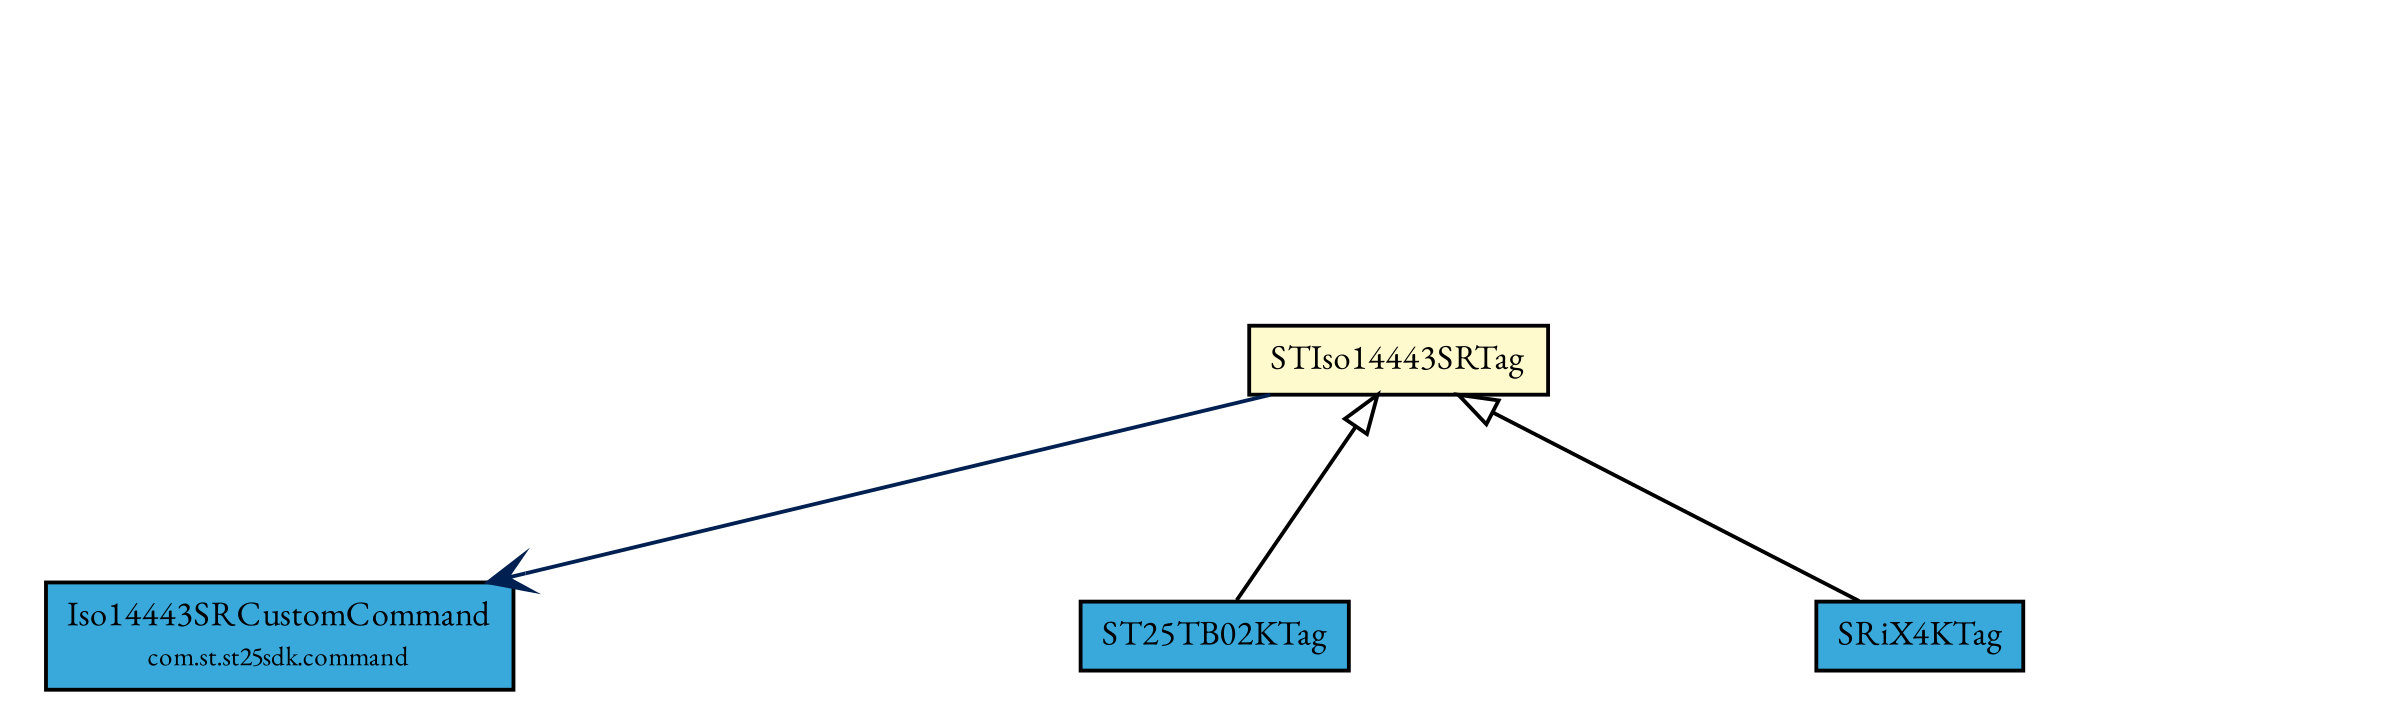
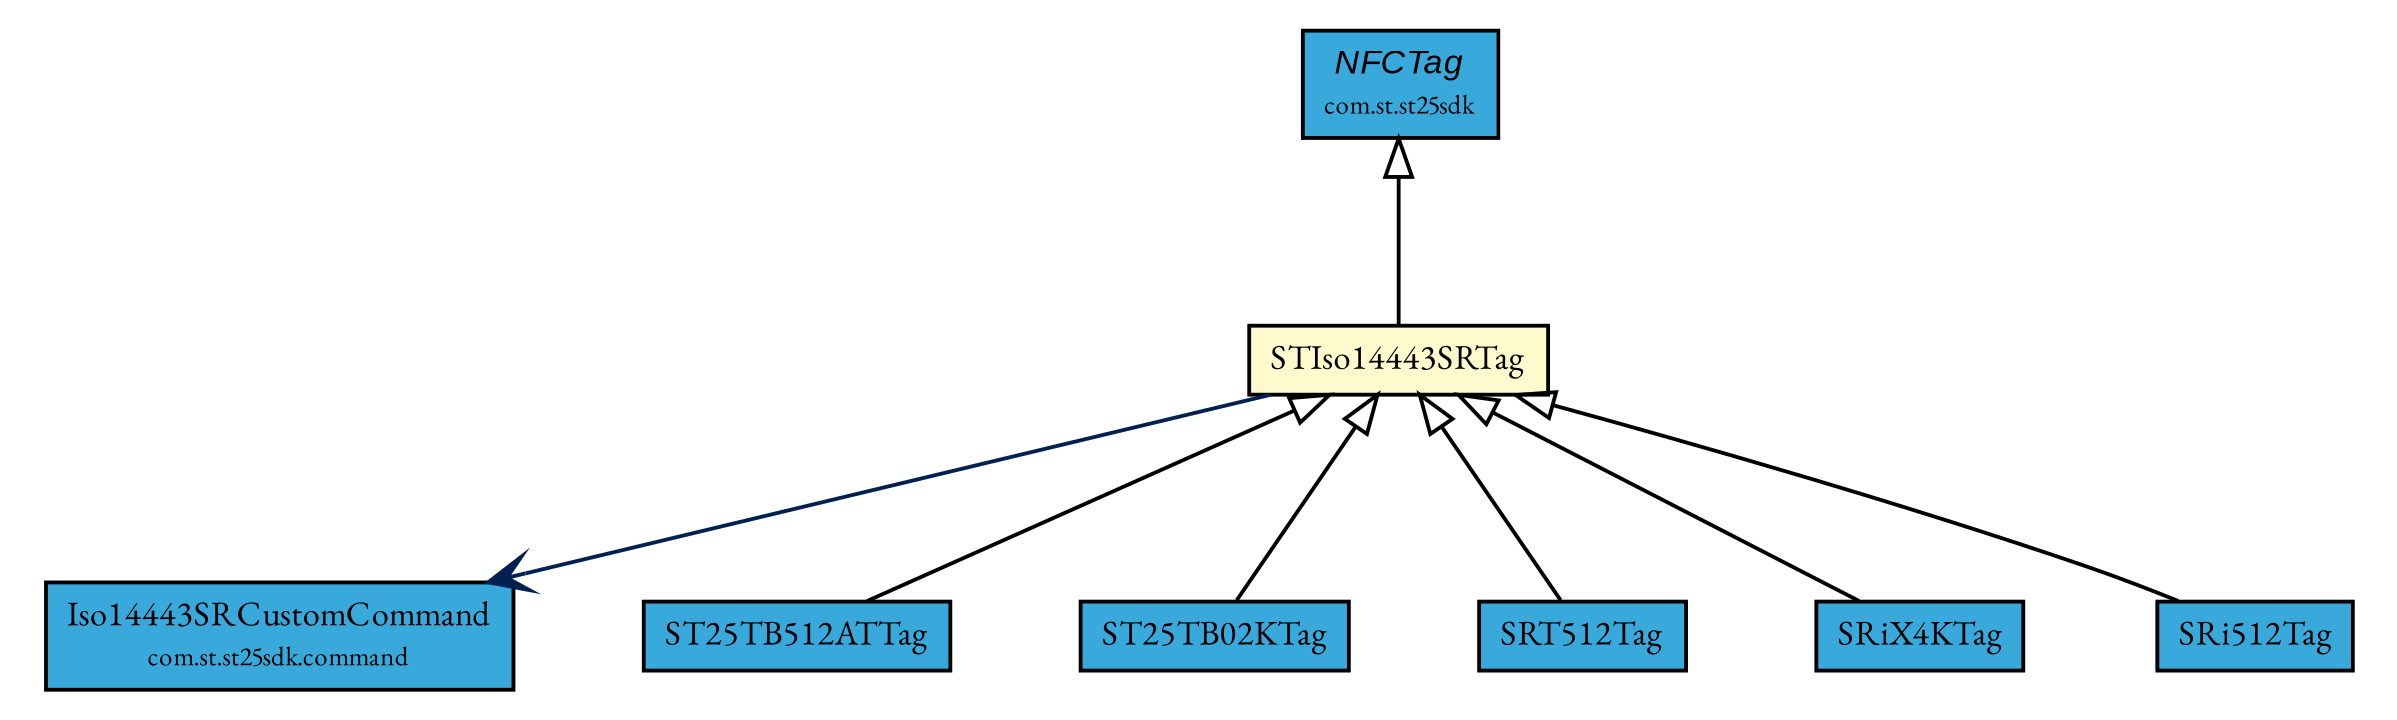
node "NFCTag": added
node "ST25TB512ATTag": added
node "SRT512Tag": added
node "SRi512Tag": added
